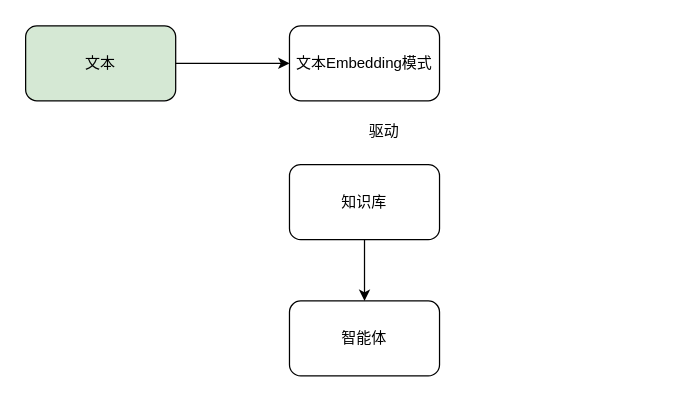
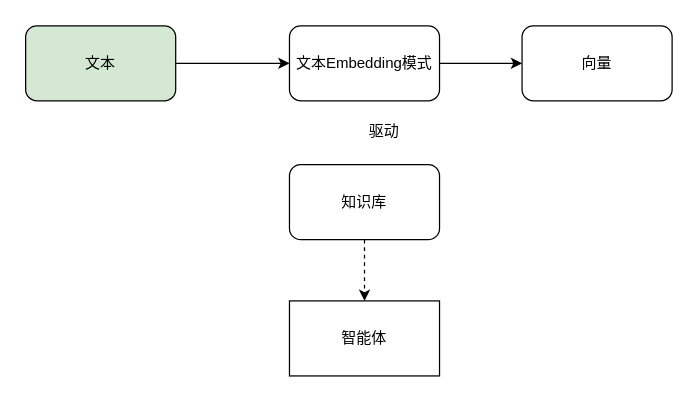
edge "文本Embedding模式" -> "向量": added
node "向量": added
edge "知识库" -> "智能体": style solid -> dashed
node "智能体": shape rounded rectangle -> rectangle
